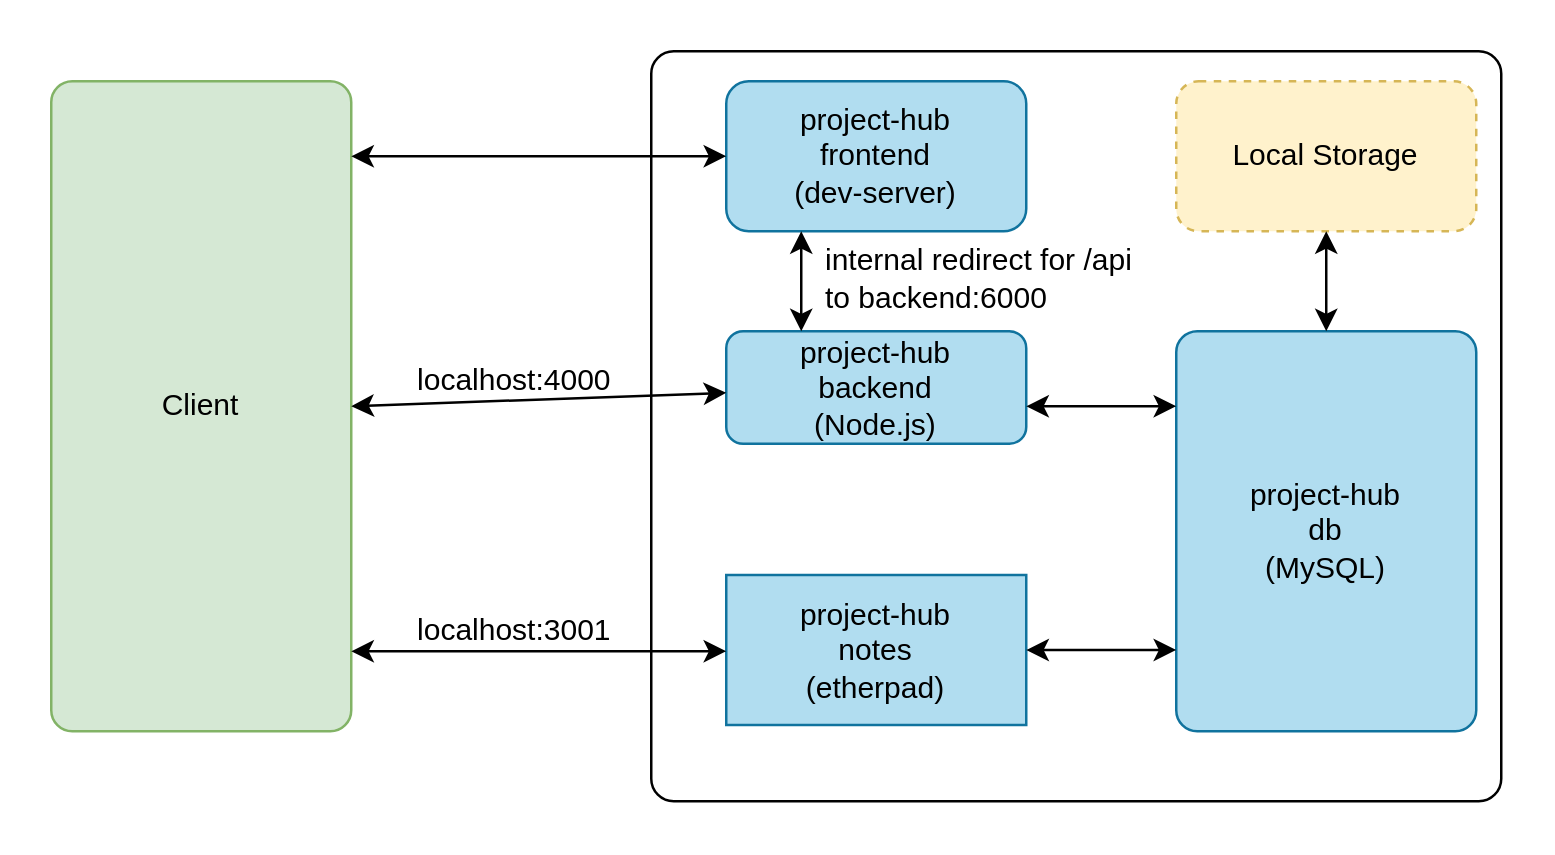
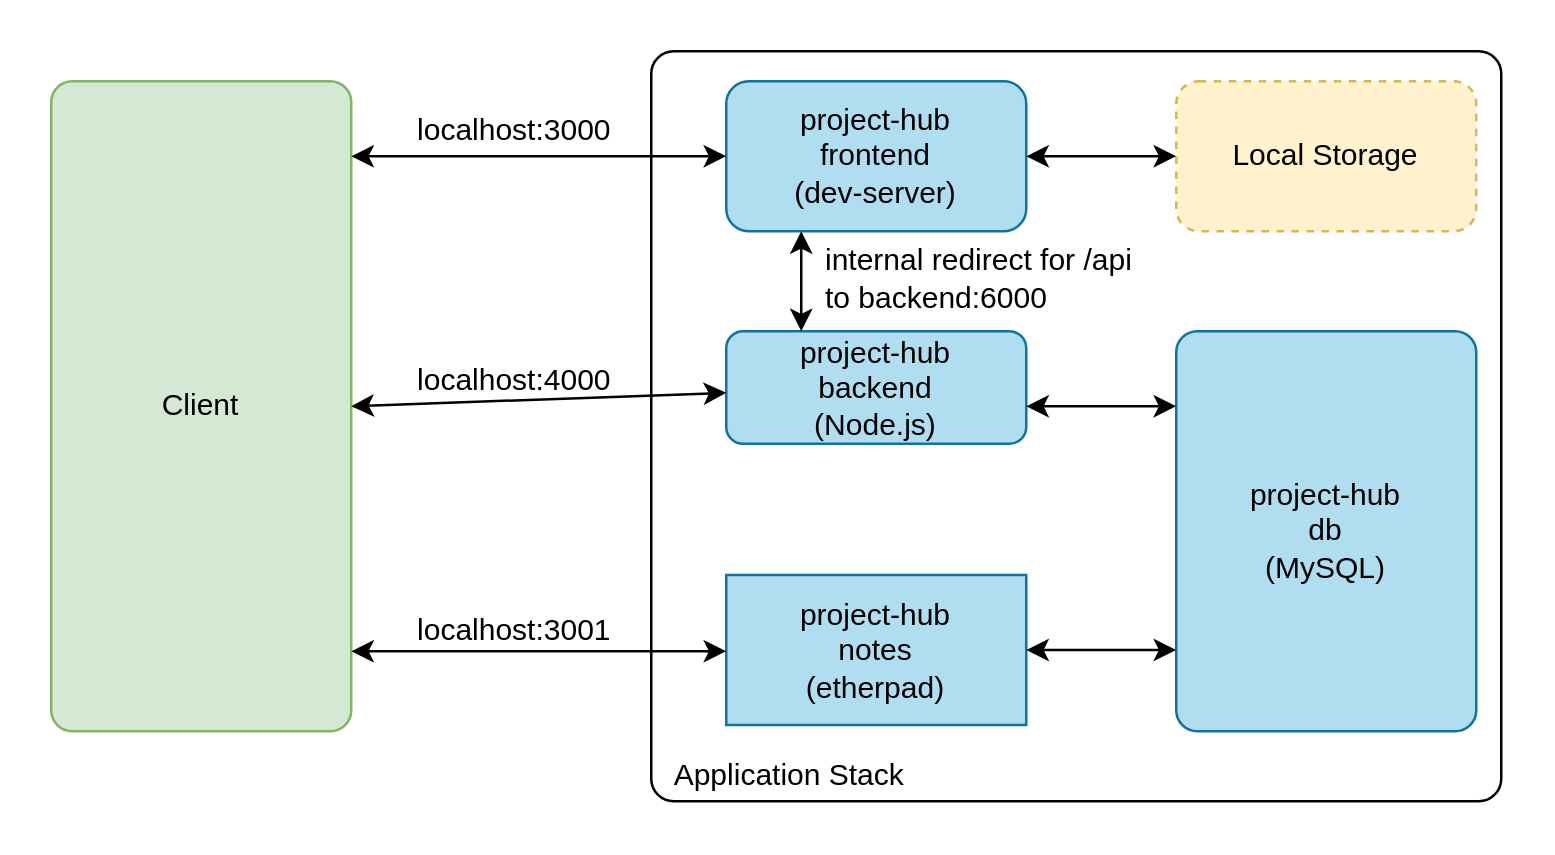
node "localhost:3000": added
edge "Local Storage" -- "project-hub db (MySQL)": now "Local Storage" -- "project-hub frontend (dev-server)"
node "Application Stack": added
